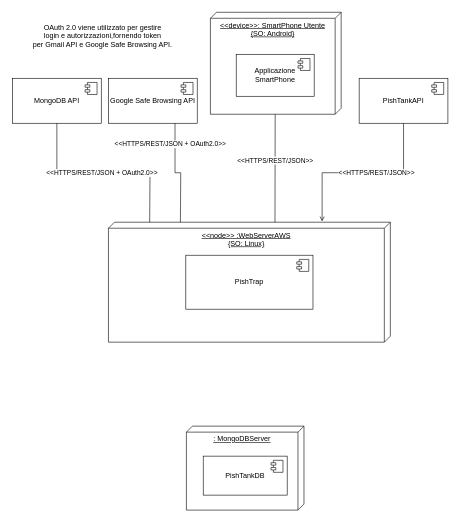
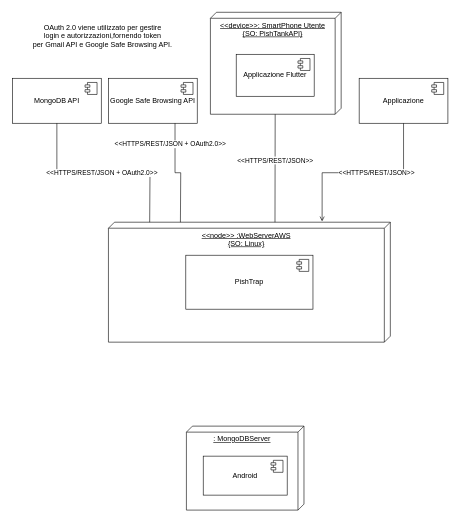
node "<<device>>: SmartPhone Utente {SO: Android}": label "<<device>>: SmartPhone Utente {SO: Android}" -> "<<device>>: SmartPhone Utente {SO: PishTankAPI}"
node "Applicazione SmartPhone": label "Applicazione SmartPhone" -> "Applicazione Flutter"
node "PishTankAPI": label "PishTankAPI" -> "Applicazione"
node "PishTankDB": label "PishTankDB" -> "Android"
